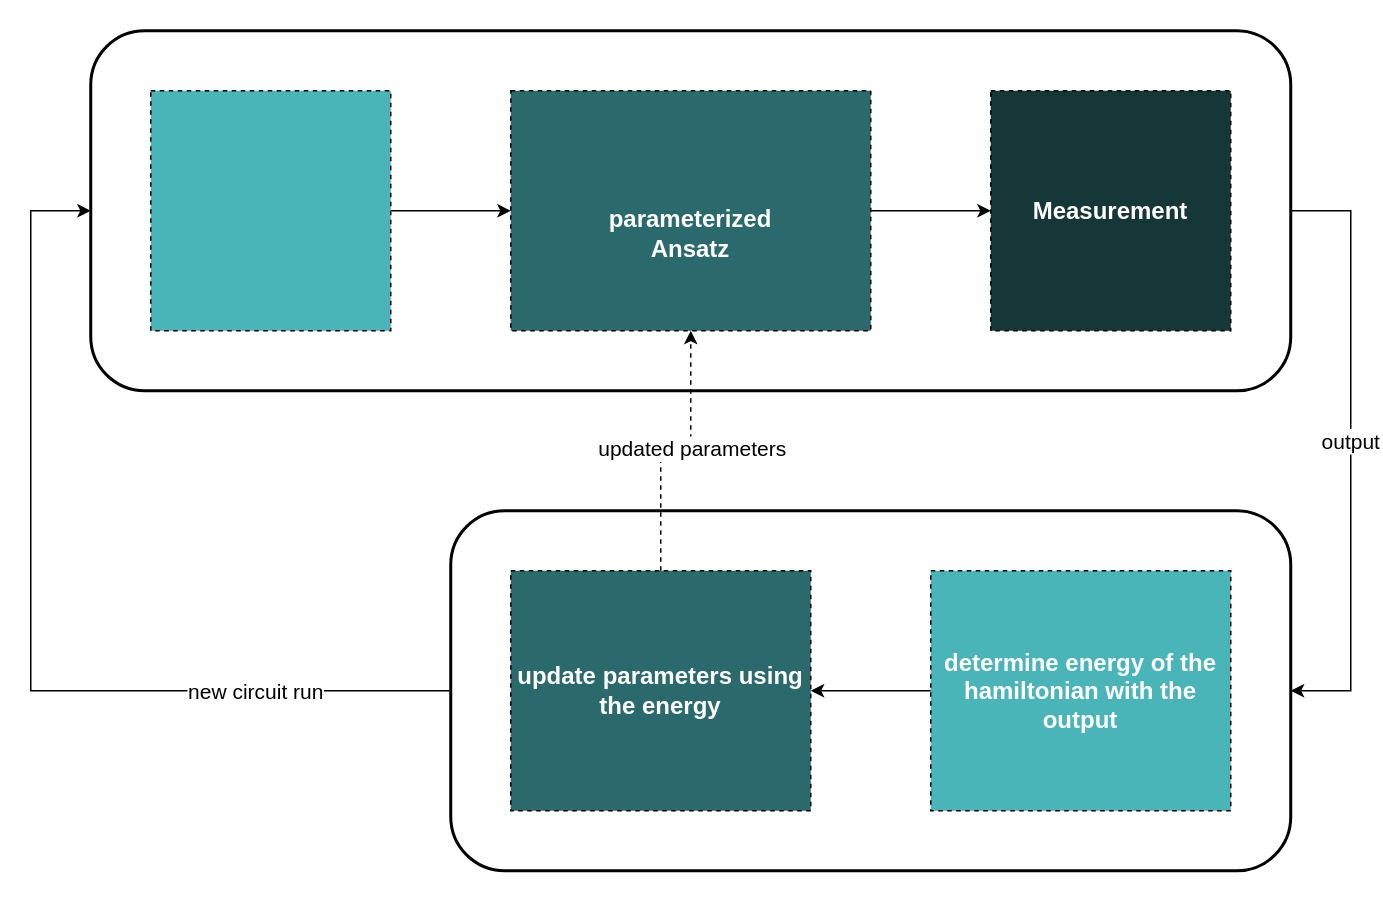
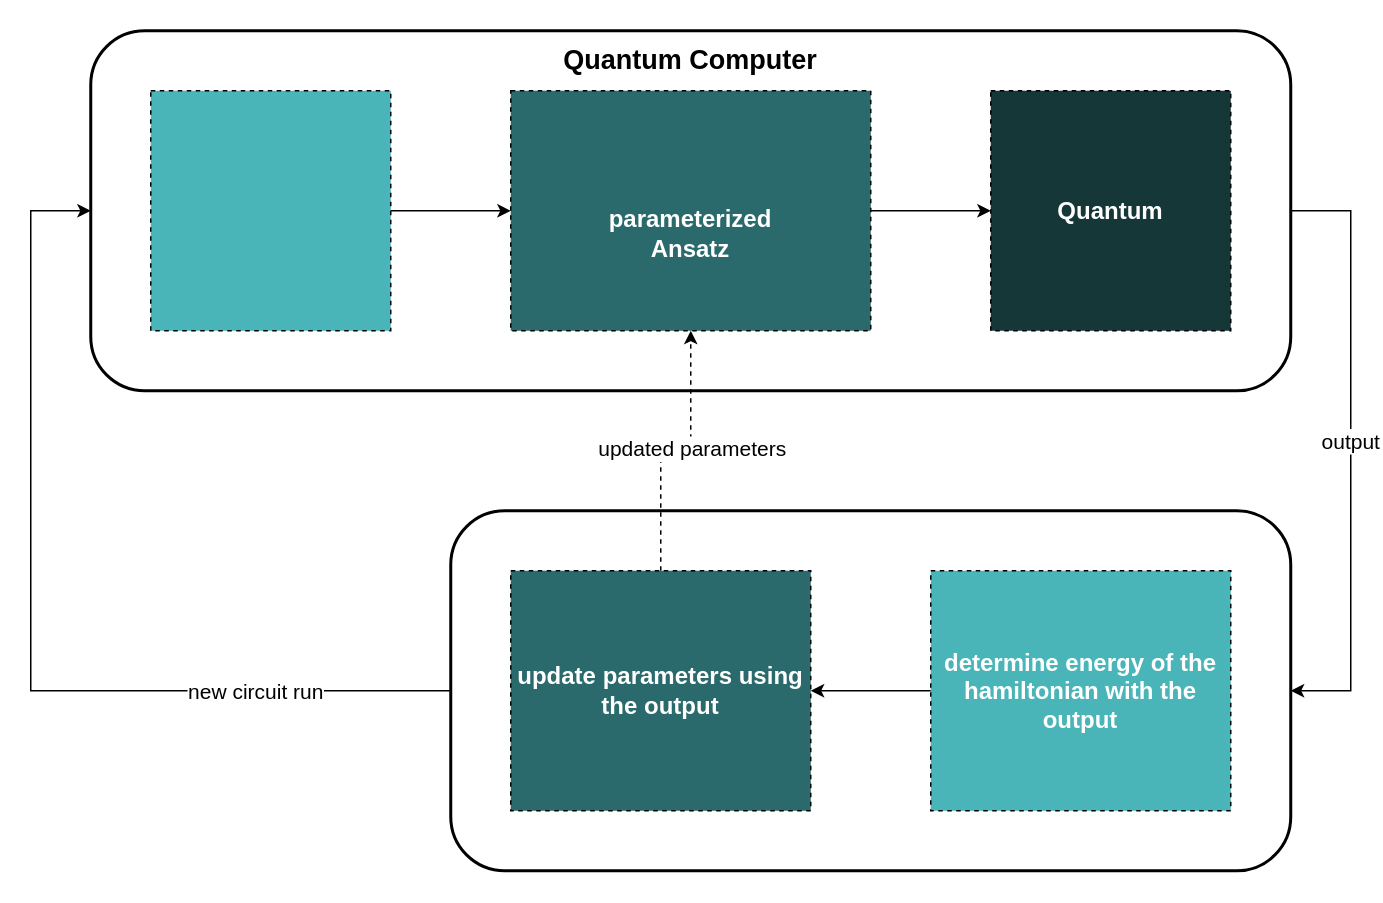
node "Quantum Computer": added
node "Measurement": label "Measurement" -> "Quantum"
node "update parameters using the energy": label "update parameters using the energy" -> "update parameters using the output"
